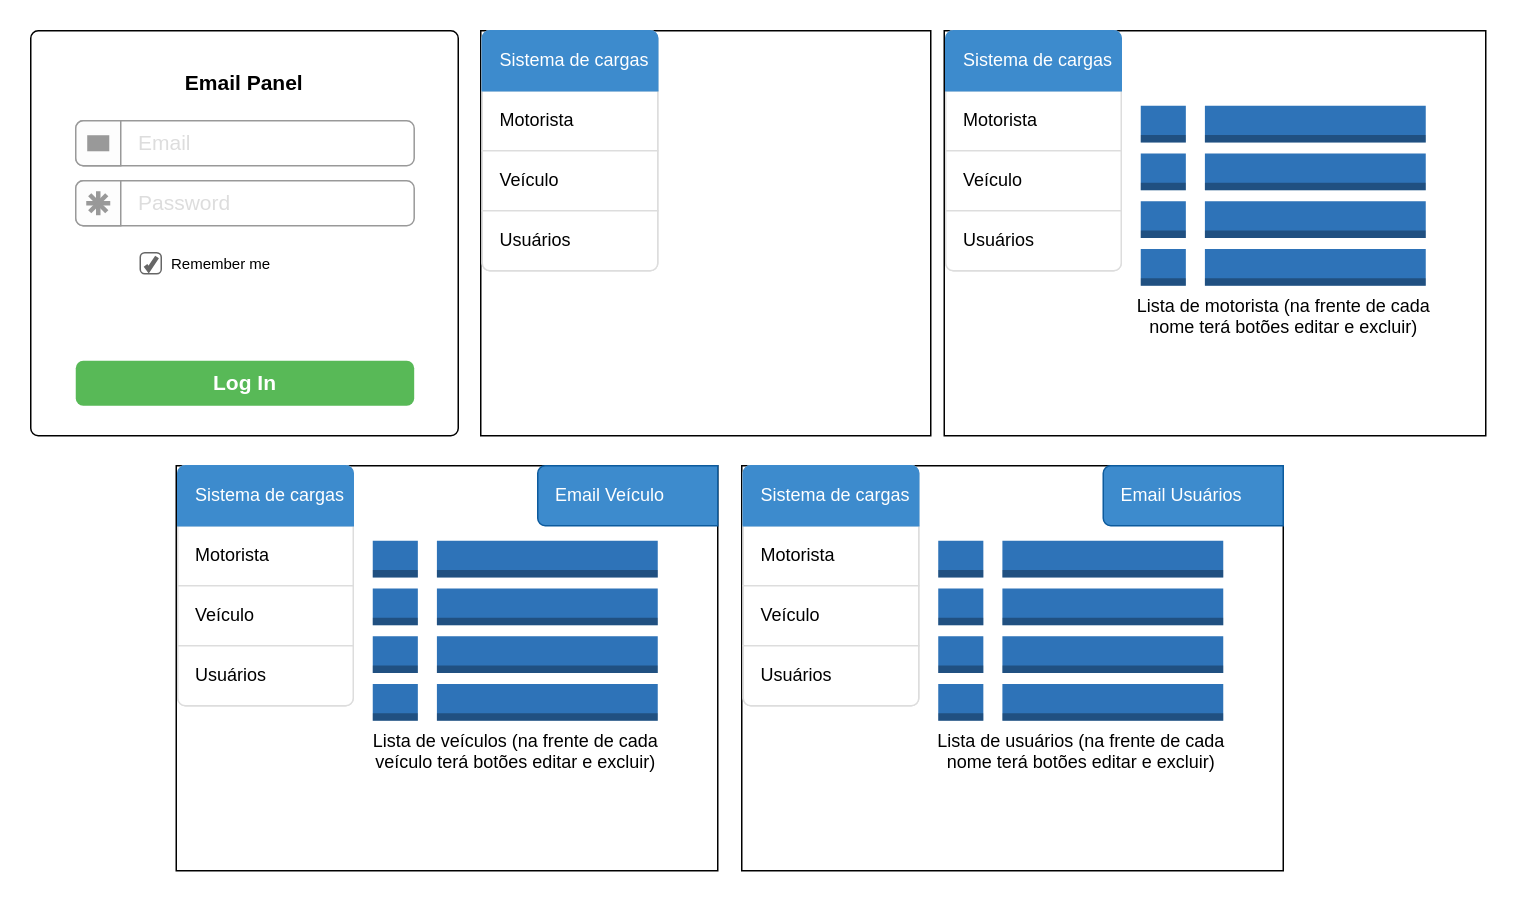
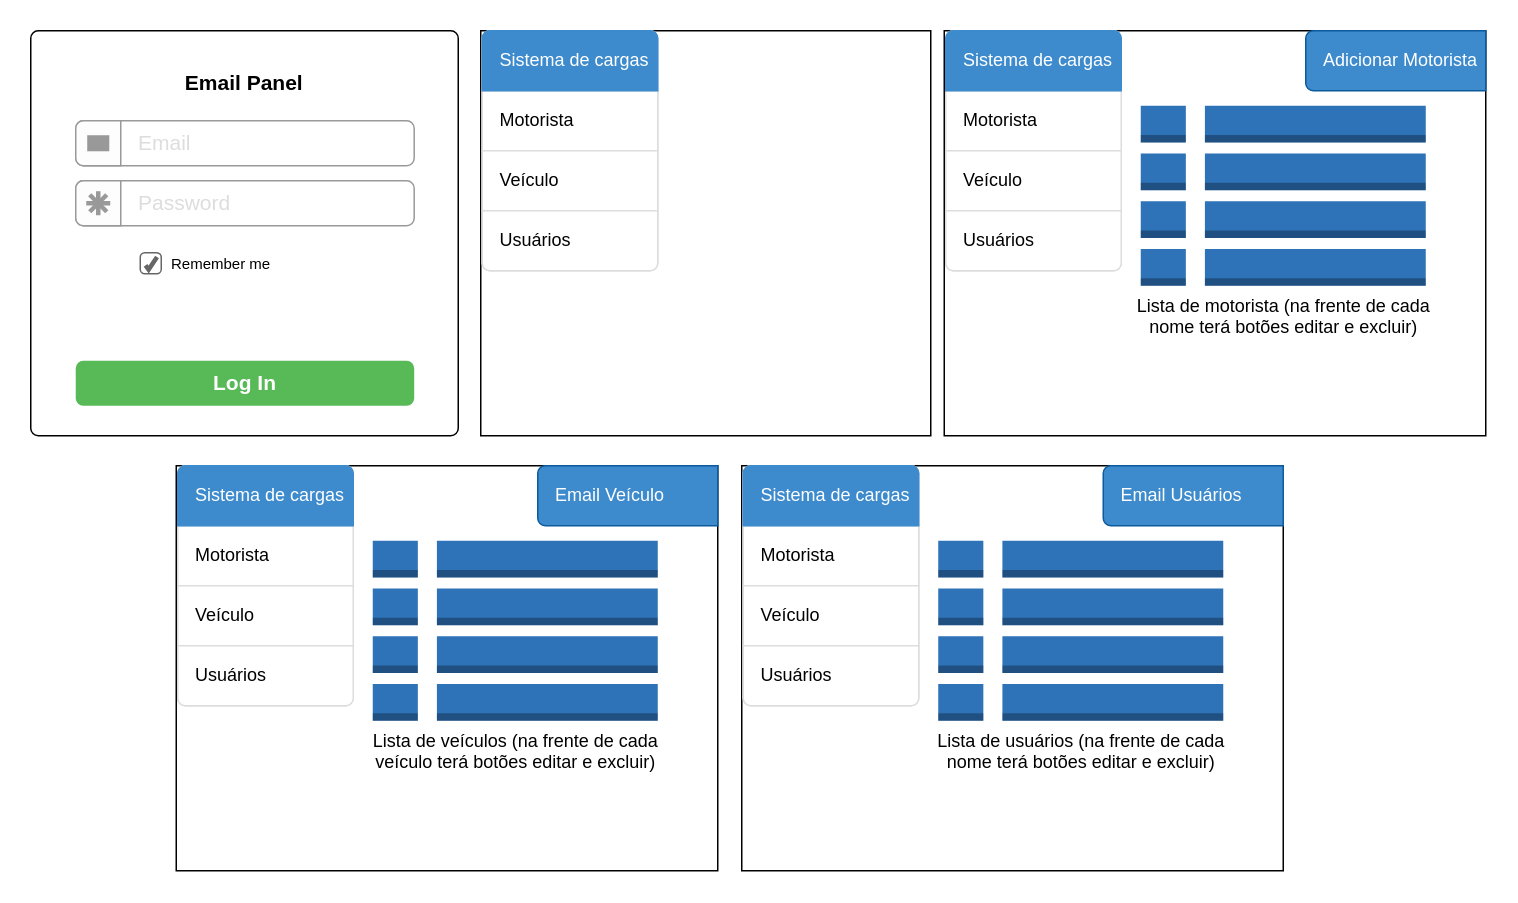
node "Adicionar Motorista": added
